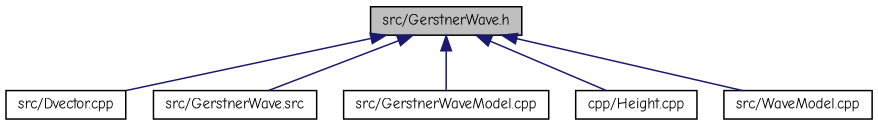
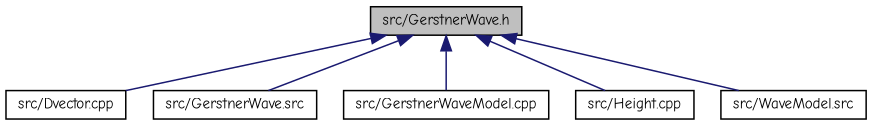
node "cpp/Height.cpp": label "cpp/Height.cpp" -> "src/Height.cpp"
node "src/WaveModel.cpp": label "src/WaveModel.cpp" -> "src/WaveModel.src"
